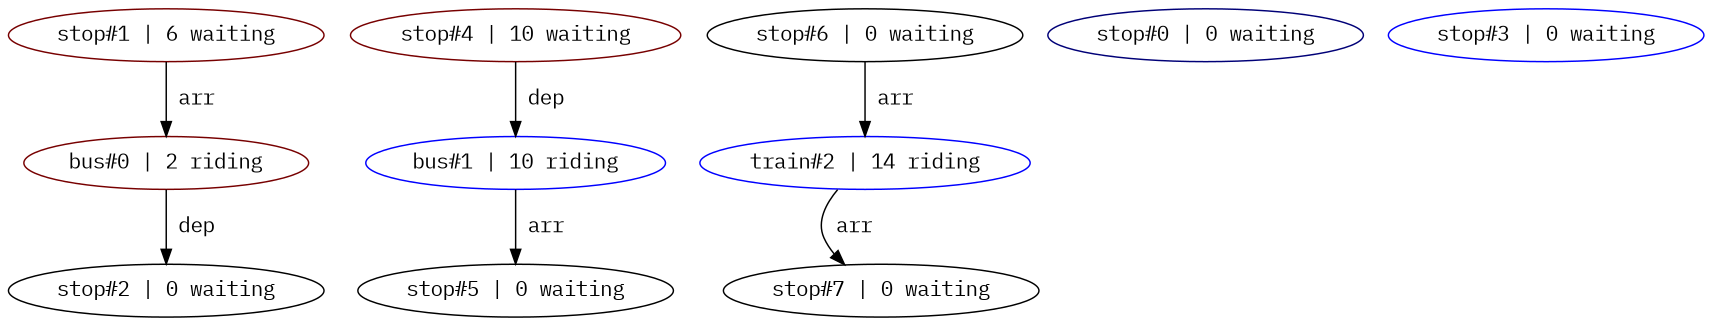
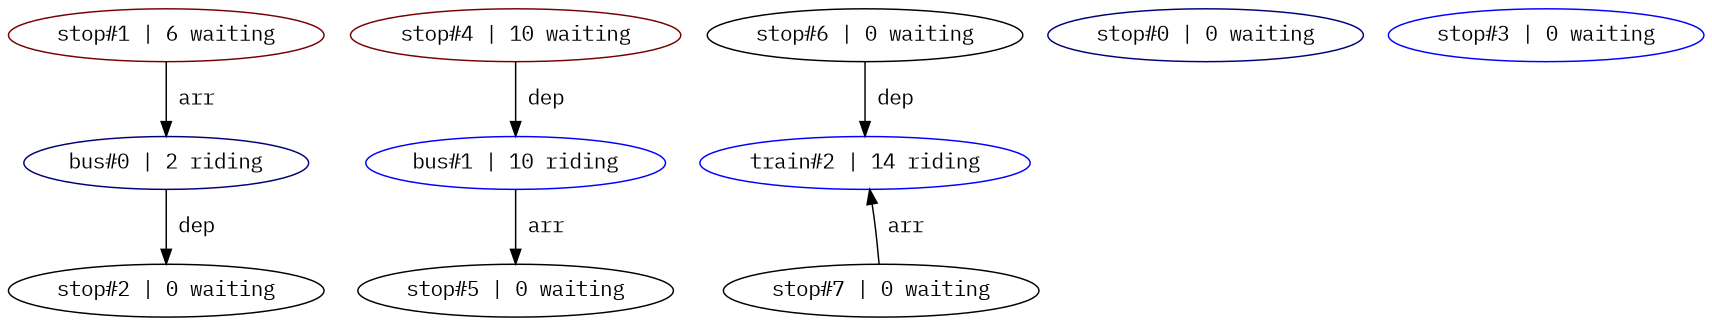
edge "stop#6 | 0 waiting" -> "train#2 | 14 riding": label " arr" -> " dep"
node "bus#0 | 2 riding": color #770000 -> #000077
edge "train#2 | 14 riding" -> "stop#7 | 0 waiting": reversed
